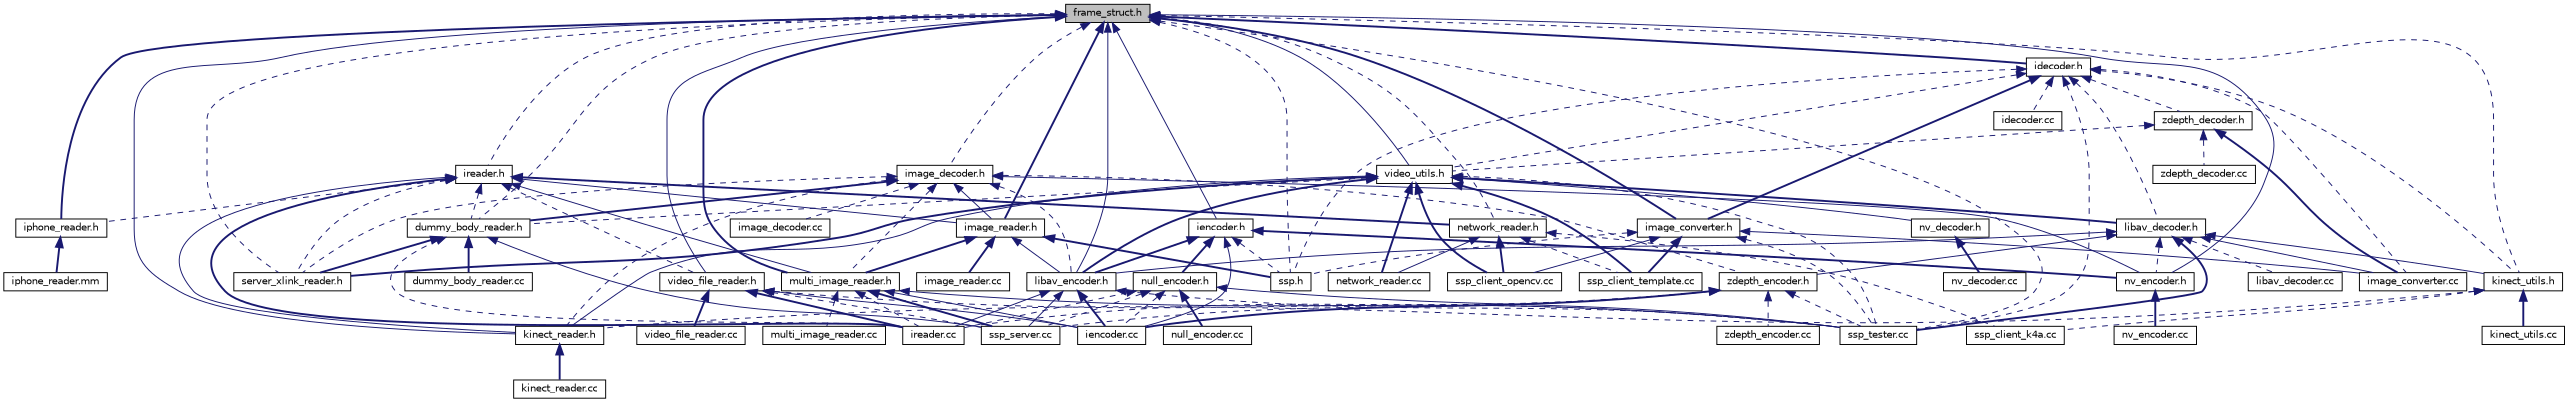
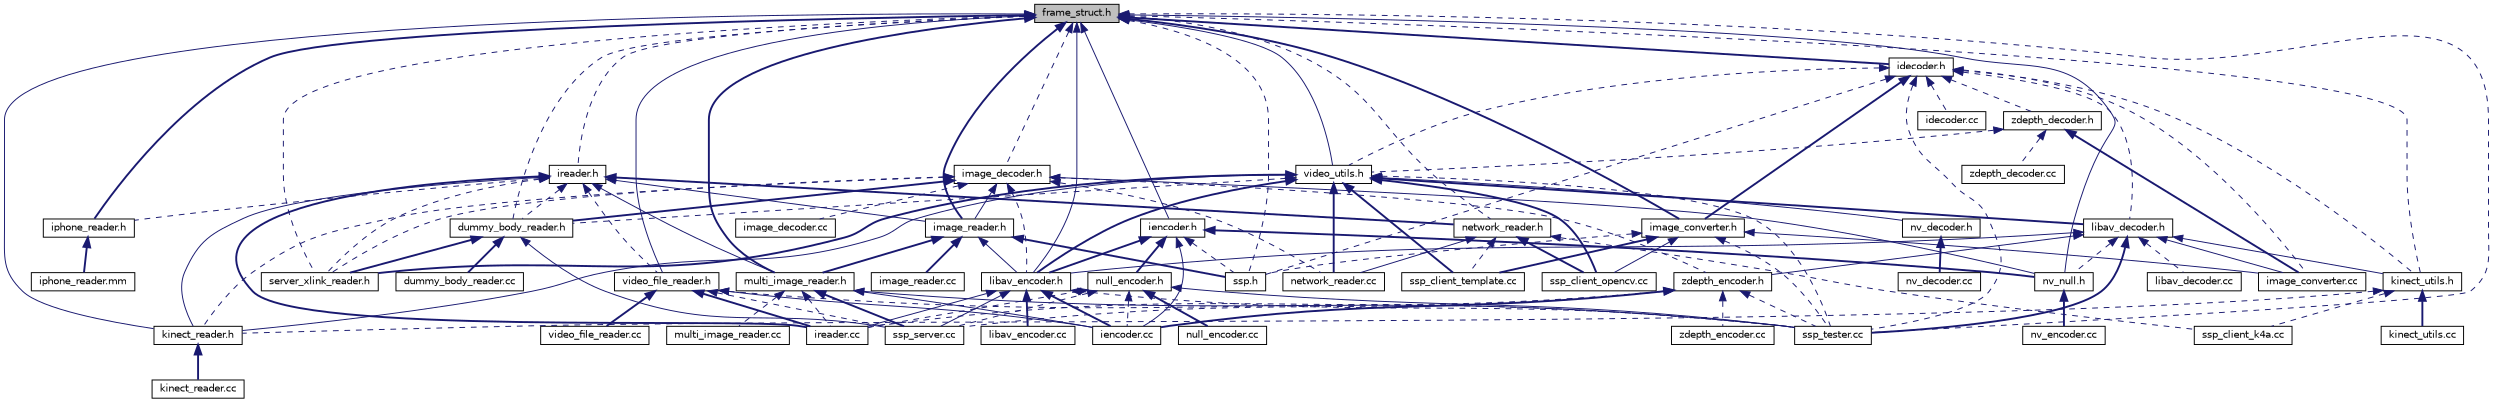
edge "multi_image_reader.h" -> "image_decoder.h": now "network_reader.cc" -> "image_decoder.h"
node "nv_encoder.h": label "nv_encoder.h" -> "nv_null.h"
edge "ireader.cc" -> "dummy_body_reader.h": removed
node "libav_encoder.cc": added
